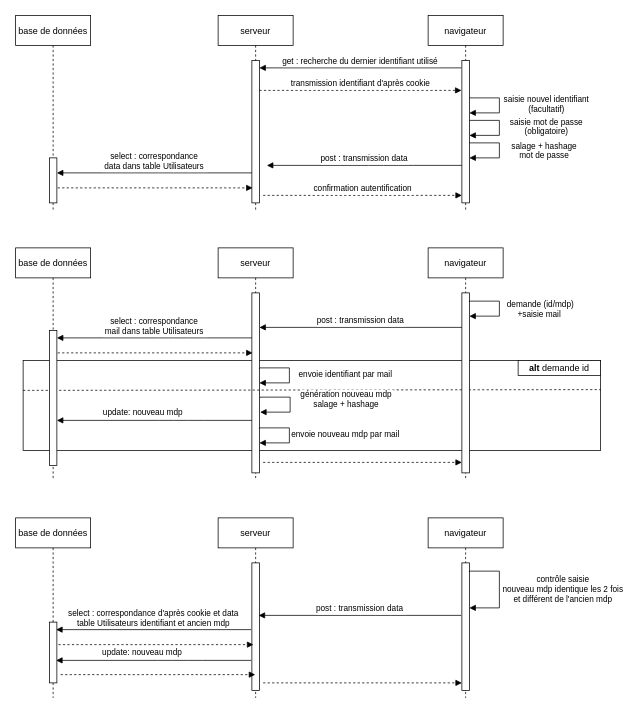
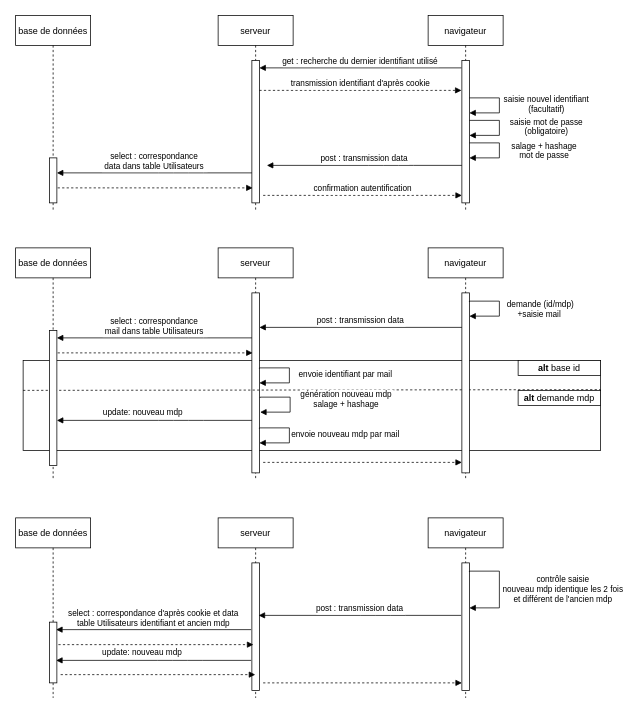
node "alt demande id": label "alt demande id" -> "alt base id"
node "alt demande mdp": added
